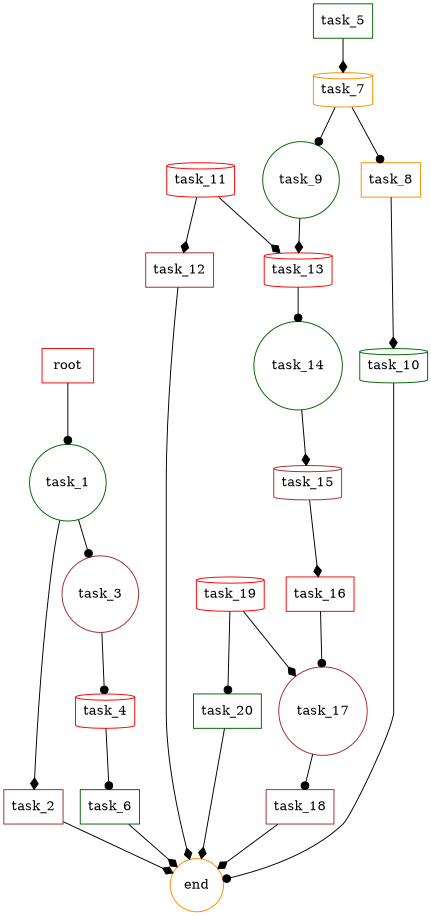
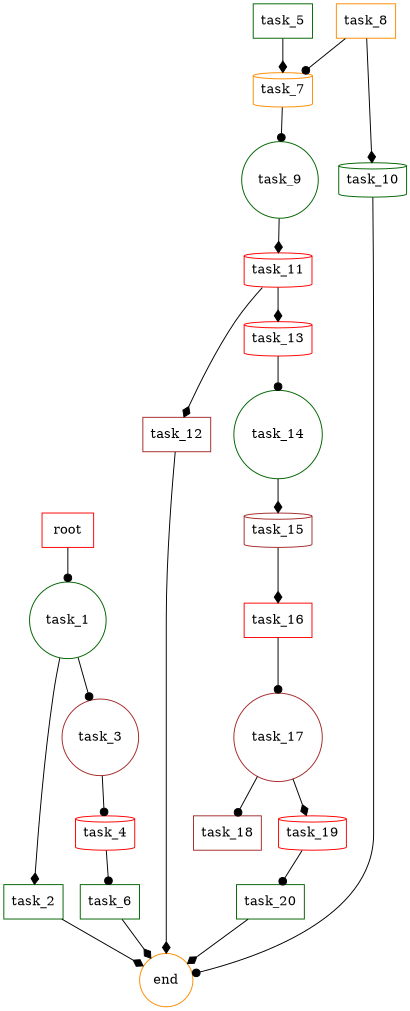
edge "task_7" -> "task_8": reversed
edge "task_9" -> "task_13": now "task_9" -> "task_11"
edge "task_19" -> "task_17": reversed
node "task_2": color brown -> darkgreen
edge "task_18" -> "end": removed
